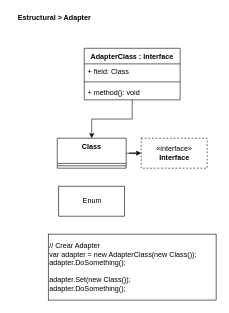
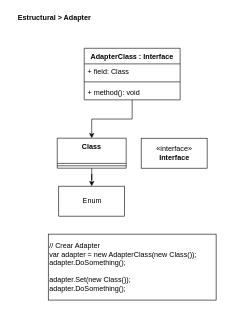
edge "Class" -> "«interface» Interface": now "Class" -> "Enum"
node "«interface» Interface": style dashed -> solid
